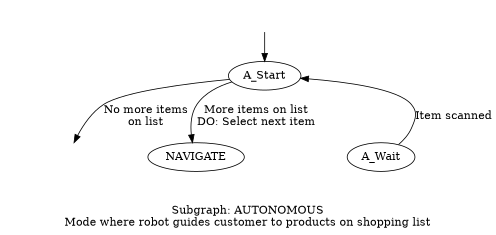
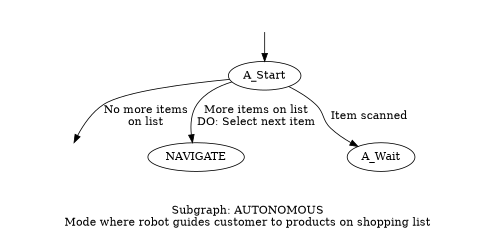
edge "A_Wait" -> "A_Start": reversed
